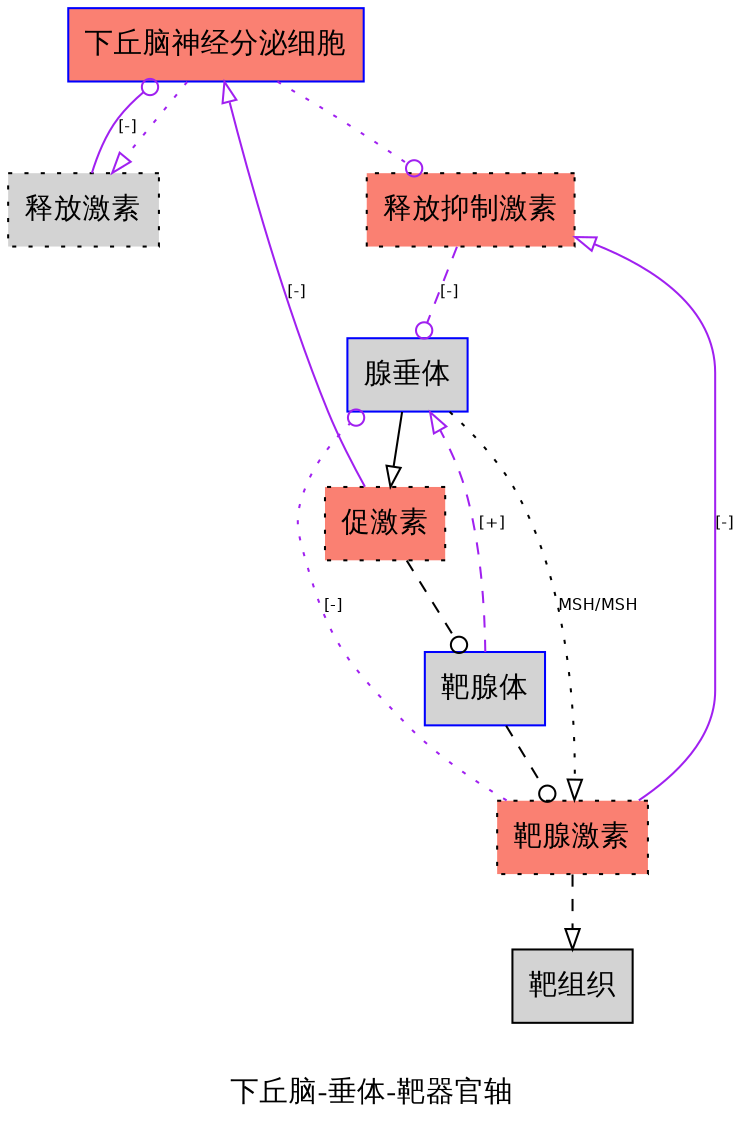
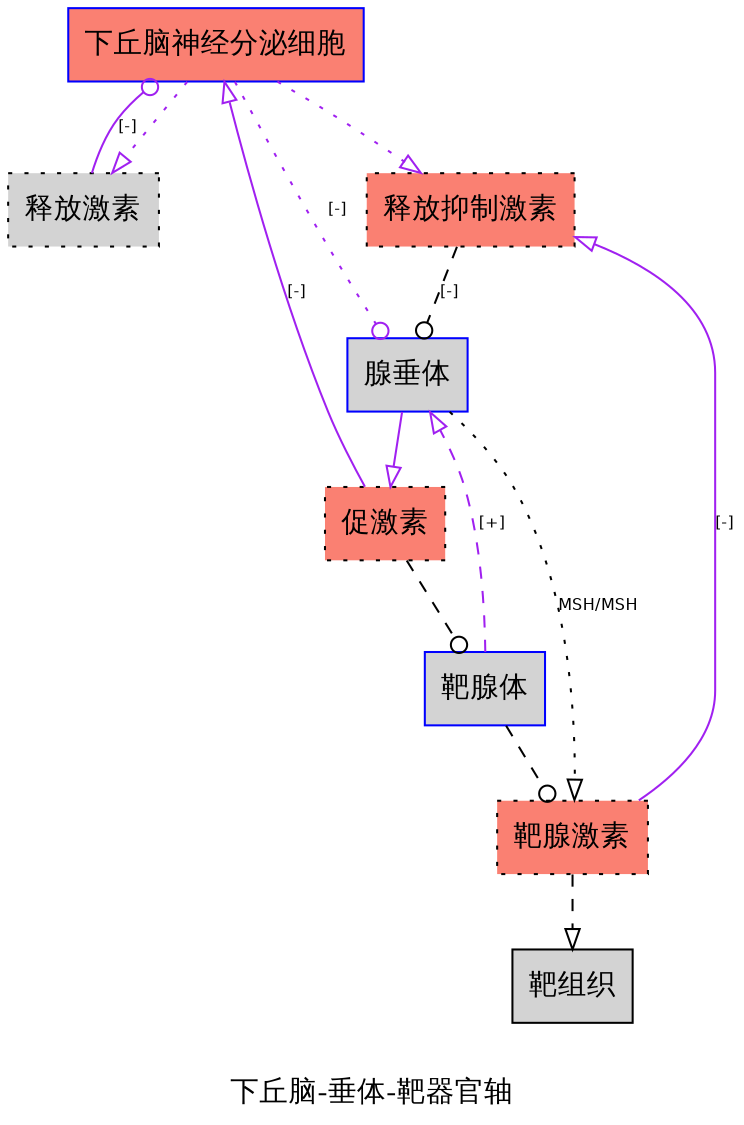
edge "下丘脑神经分泌细胞" -> "释放抑制激素": arrowhead odot -> onormal
edge "释放抑制激素" -> "腺垂体": color purple -> black
edge "腺垂体" -> "促激素": color black -> purple
edge "靶腺激素" -> "腺垂体": now "下丘脑神经分泌细胞" -> "腺垂体"
